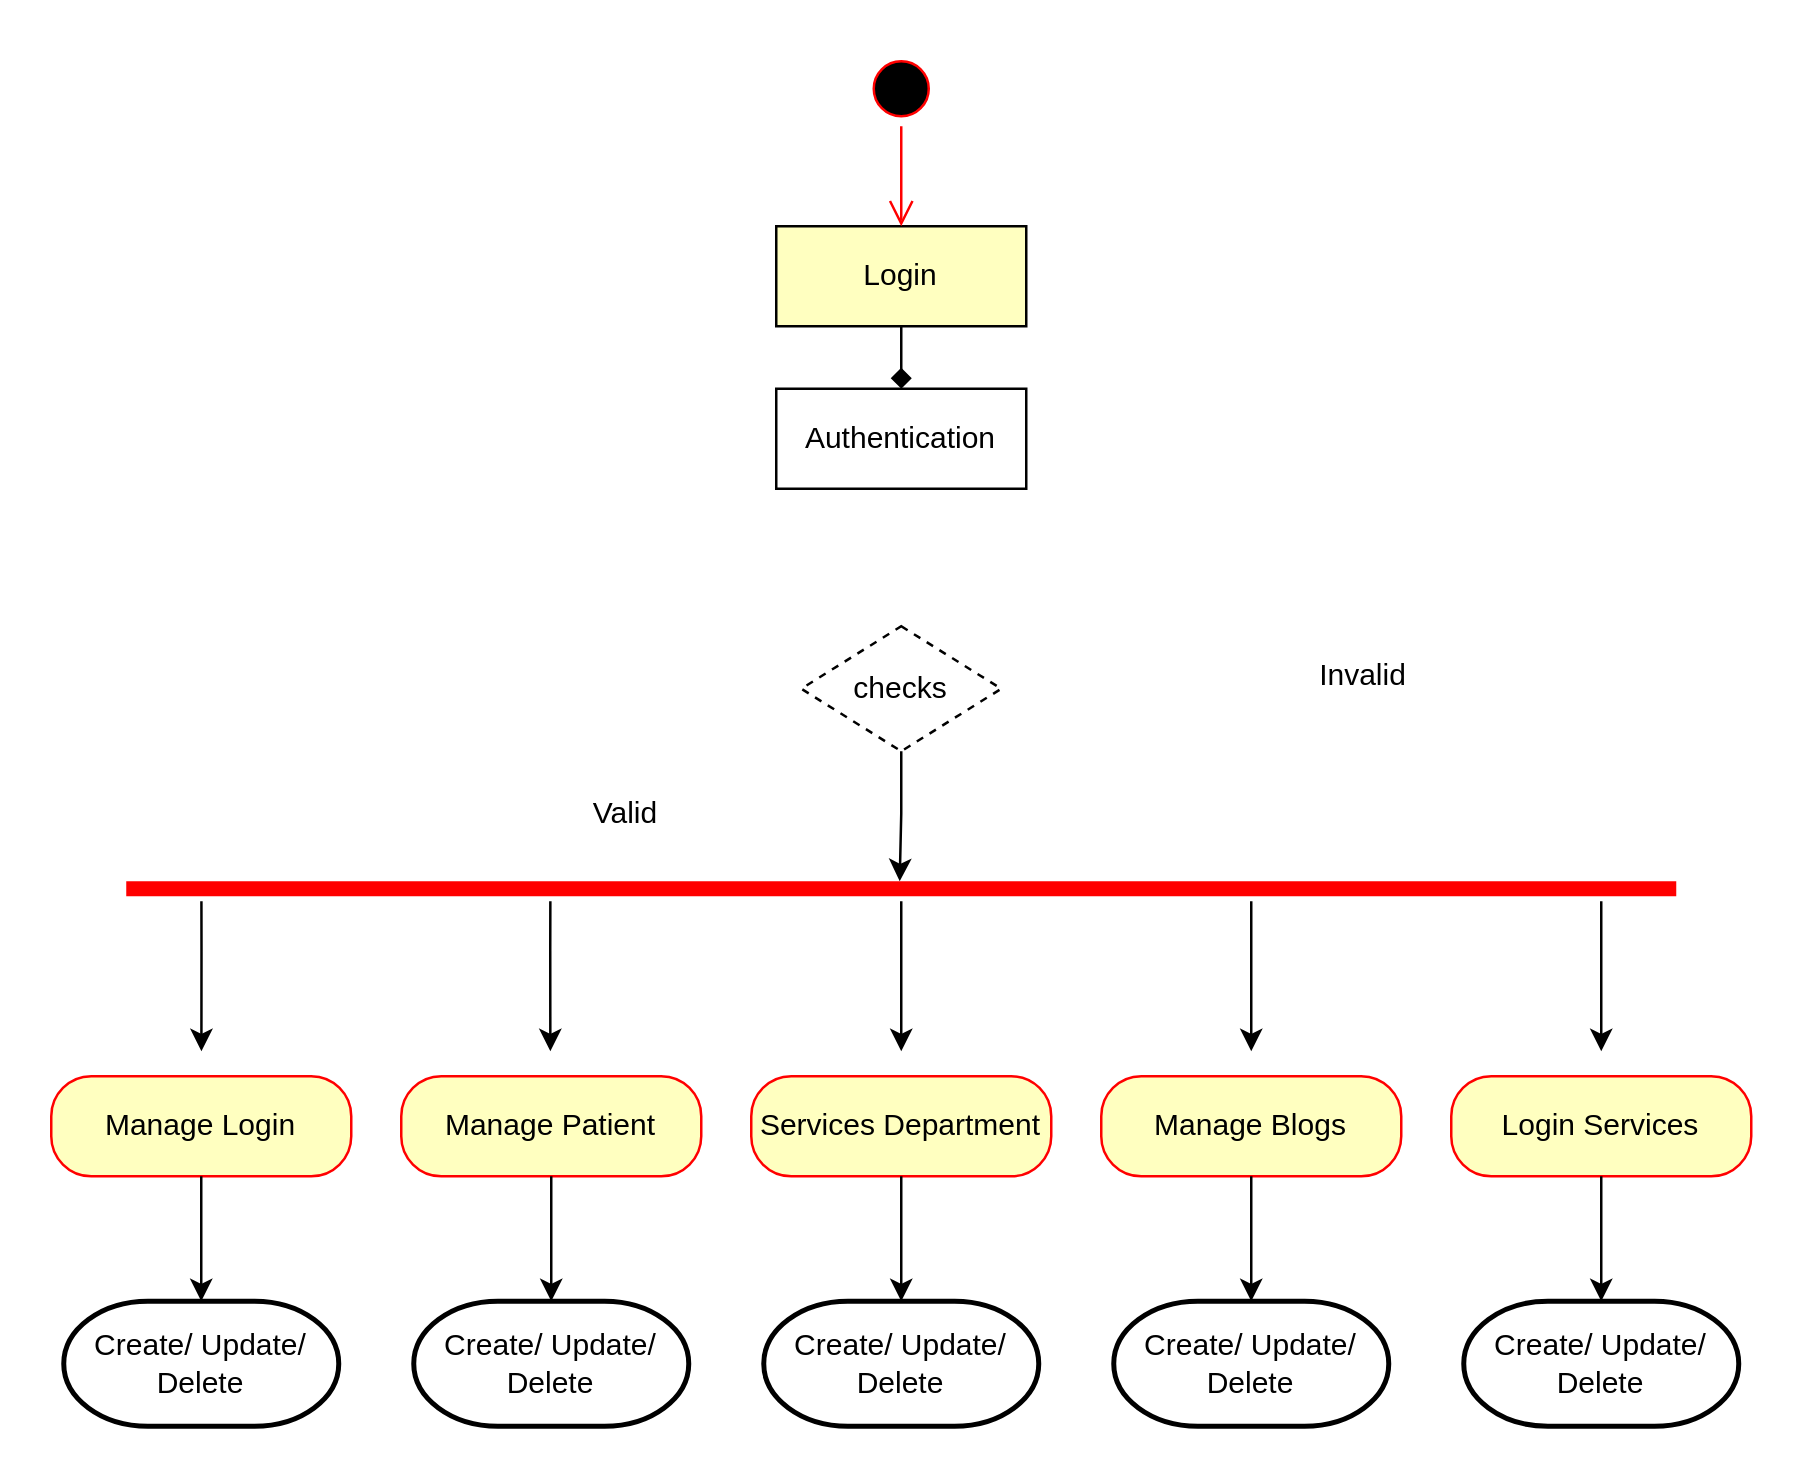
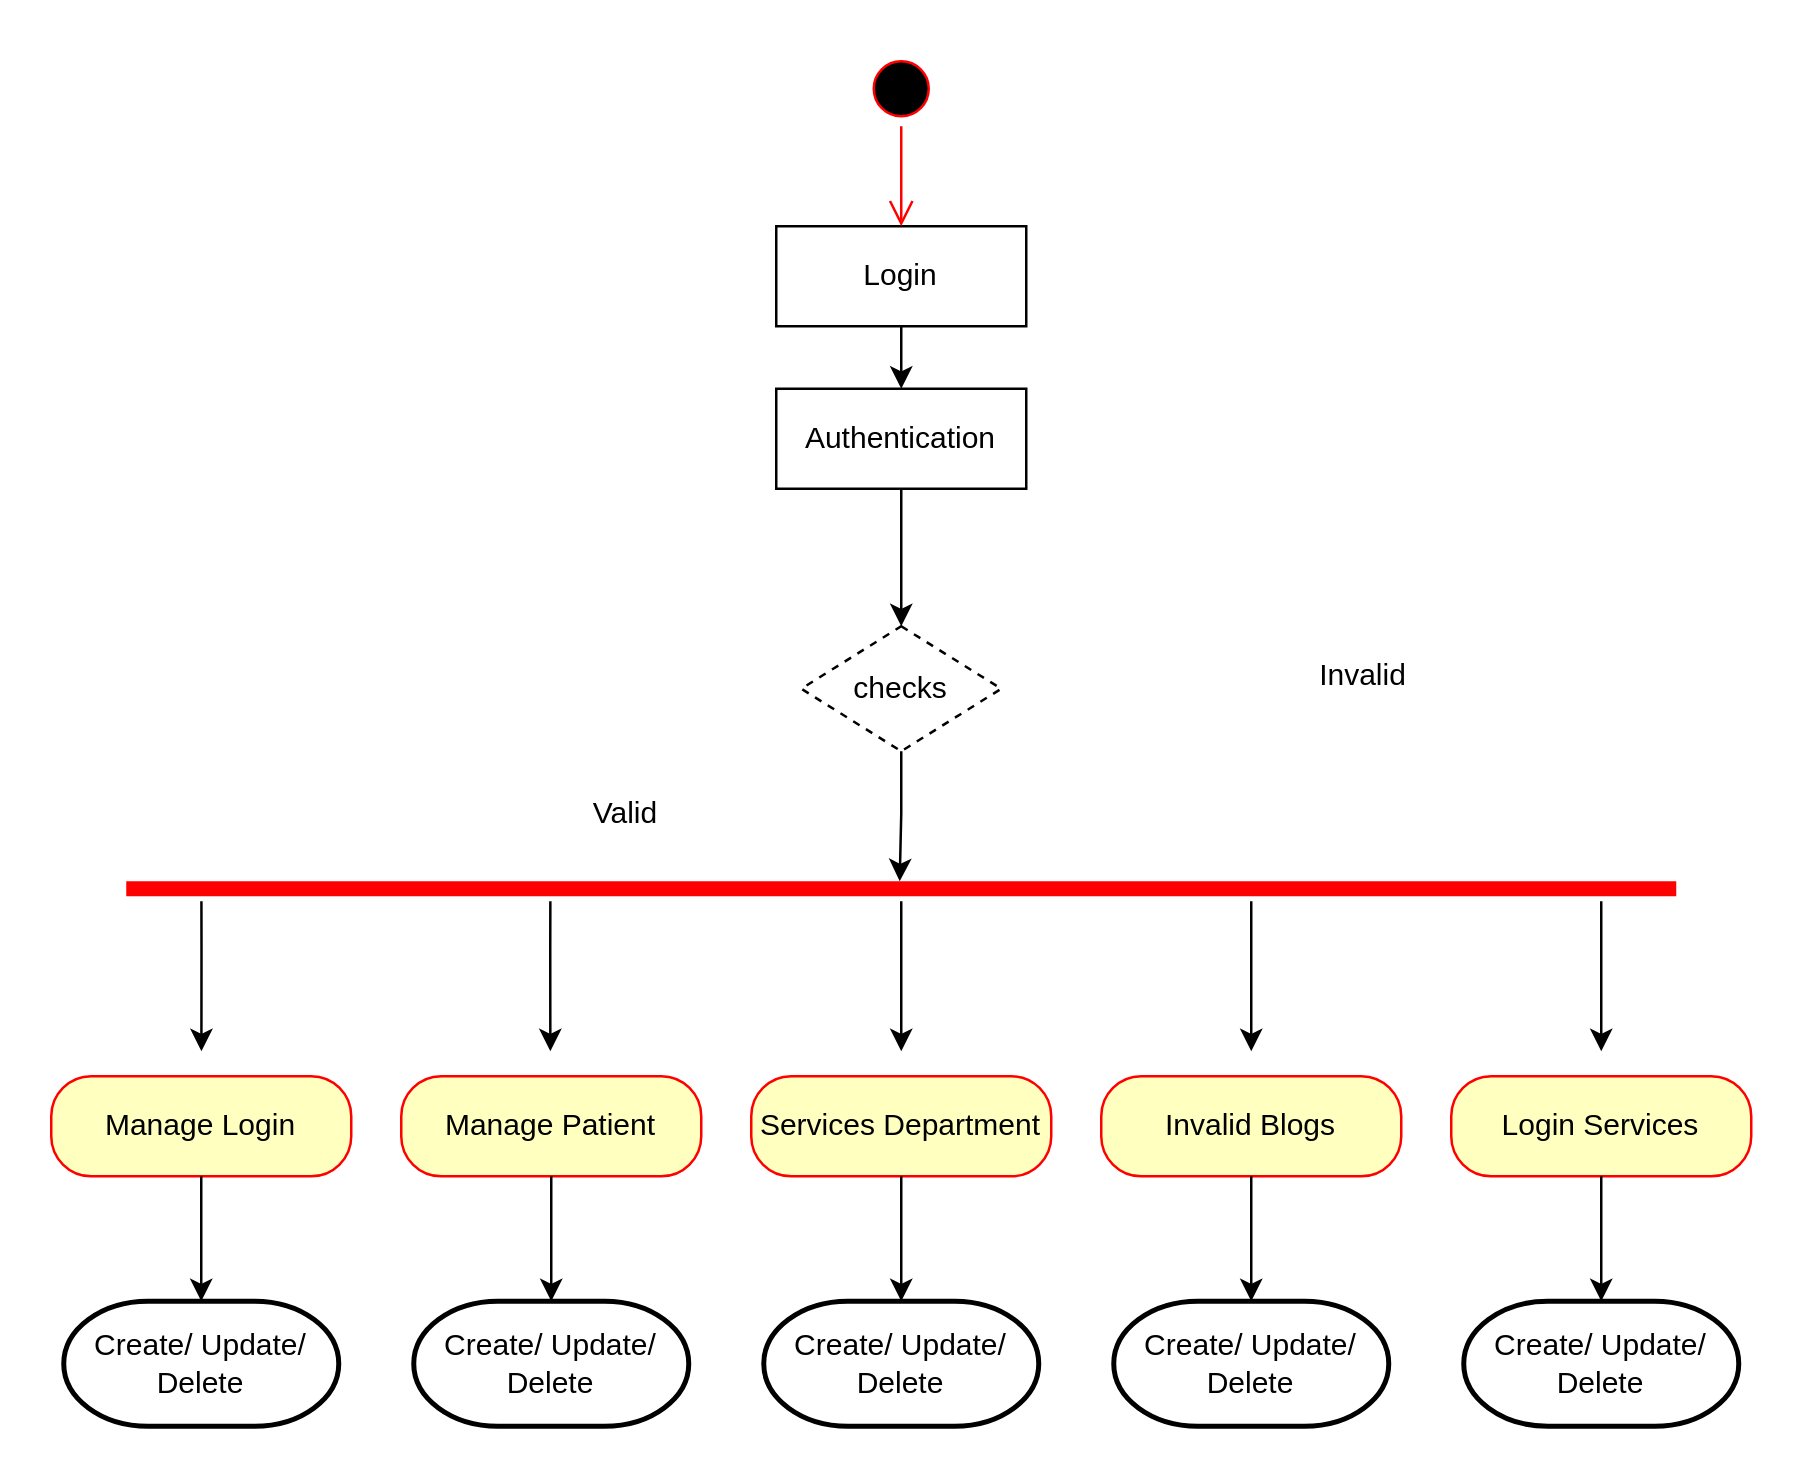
node "Login": fillcolor #ffffc0 -> #ffffff
edge "Login" -> "Authentication": arrowhead diamond -> classic
edge "Authentication" -> "checks": added
node "Manage Blogs": label "Manage Blogs" -> "Invalid Blogs"
